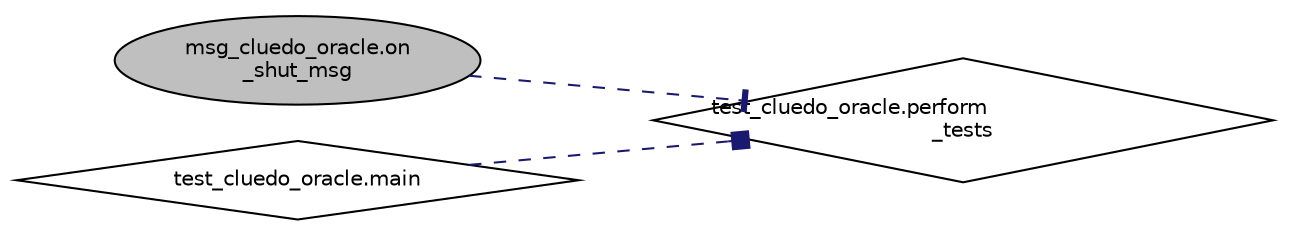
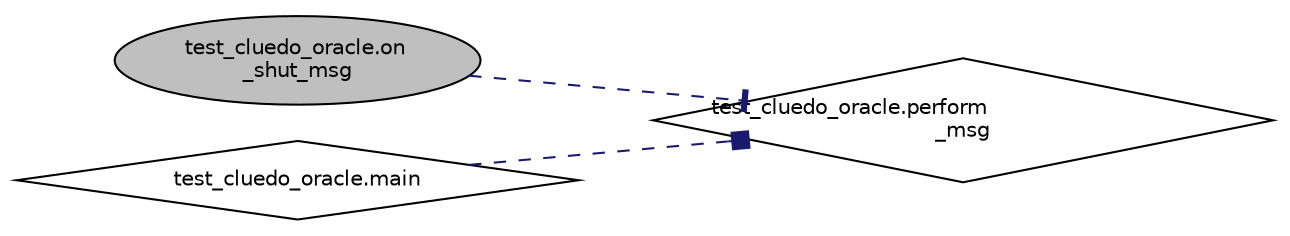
node "msg_cluedo_oracle.on _shut_msg": label "msg_cluedo_oracle.on _shut_msg" -> "test_cluedo_oracle.on _shut_msg"
node "test_cluedo_oracle.perform _tests": label "test_cluedo_oracle.perform _tests" -> "test_cluedo_oracle.perform _msg"
